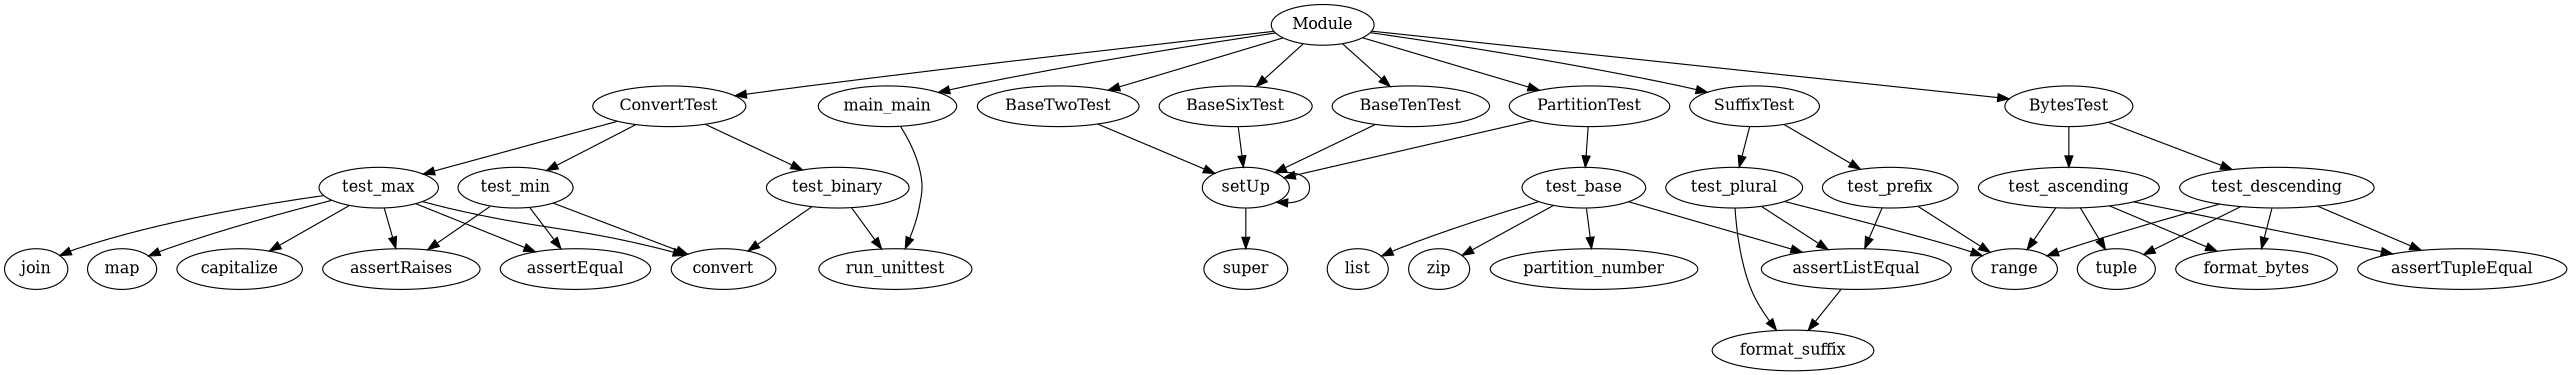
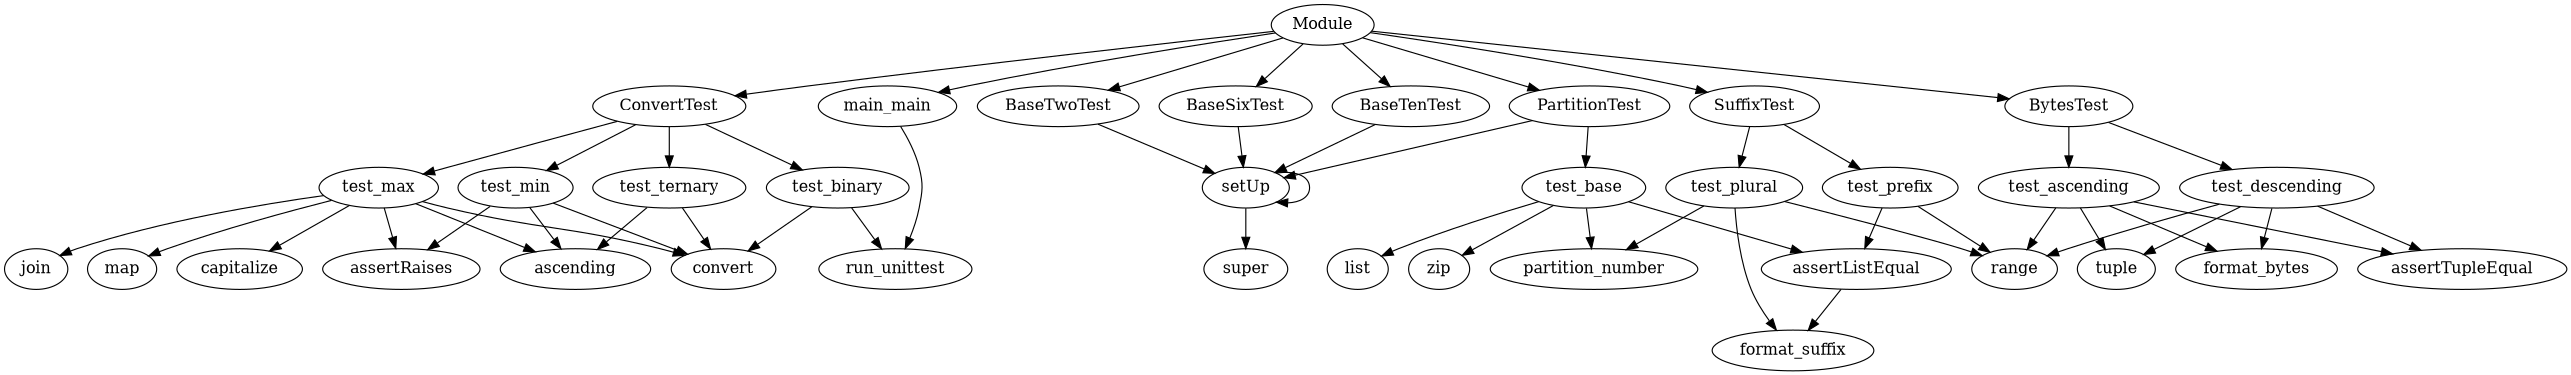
node "test_ternary": added
edge "test_plural" -> "assertListEqual": now "test_plural" -> "partition_number"
node "assertEqual": label "assertEqual" -> "ascending"
